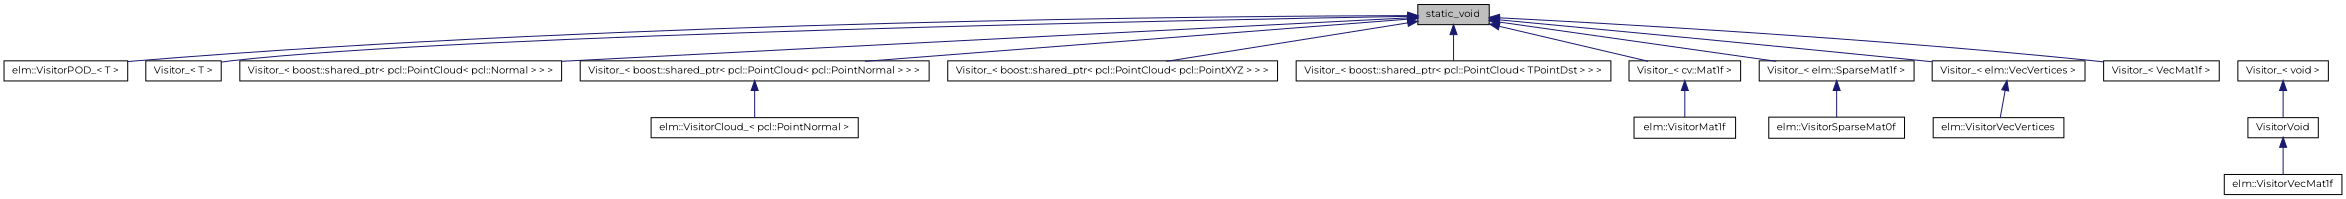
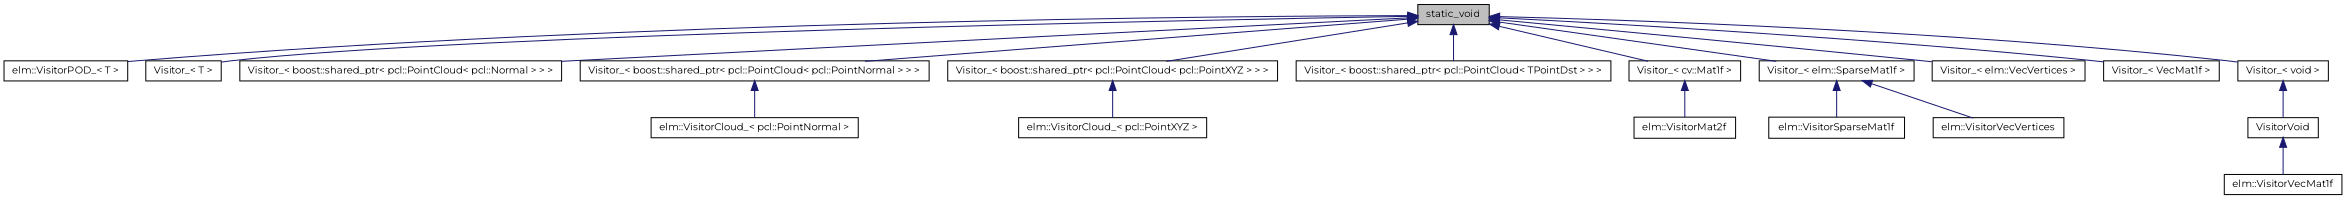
edge "Visitor_< void >" -> "static_void": added
edge "elm::VisitorVecVertices" -> "Visitor_< elm::VecVertices >": now "elm::VisitorVecVertices" -> "Visitor_< elm::SparseMat1f >"
node "elm::VisitorCloud_< pcl::PointXYZ >": added
node "elm::VisitorMat1f": label "elm::VisitorMat1f" -> "elm::VisitorMat2f"
node "elm::VisitorSparseMat0f": label "elm::VisitorSparseMat0f" -> "elm::VisitorSparseMat1f"
